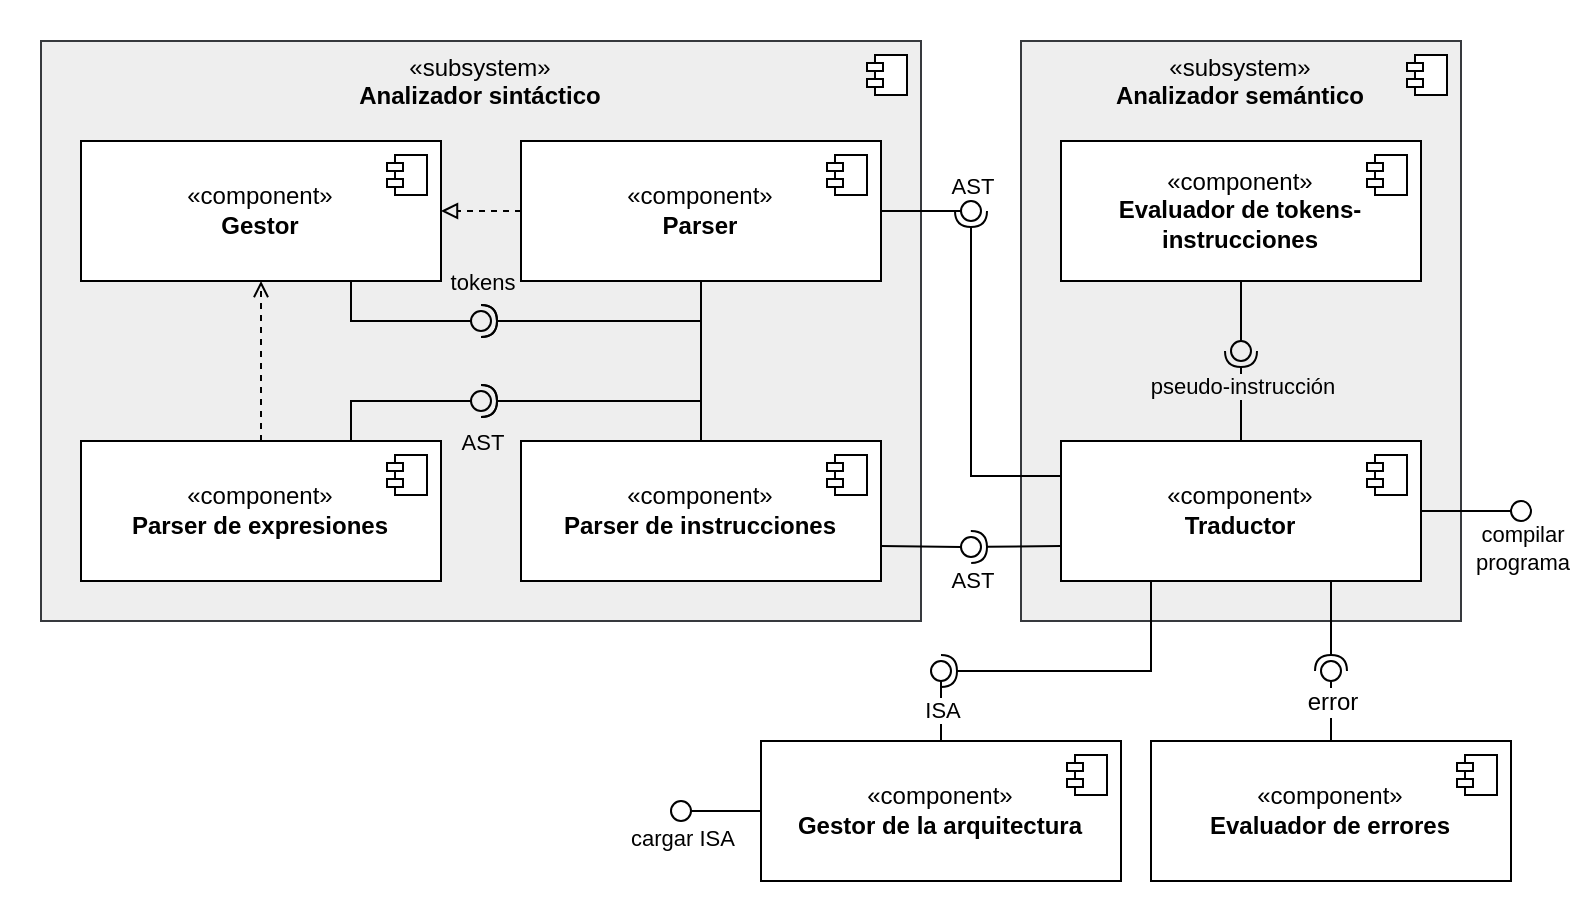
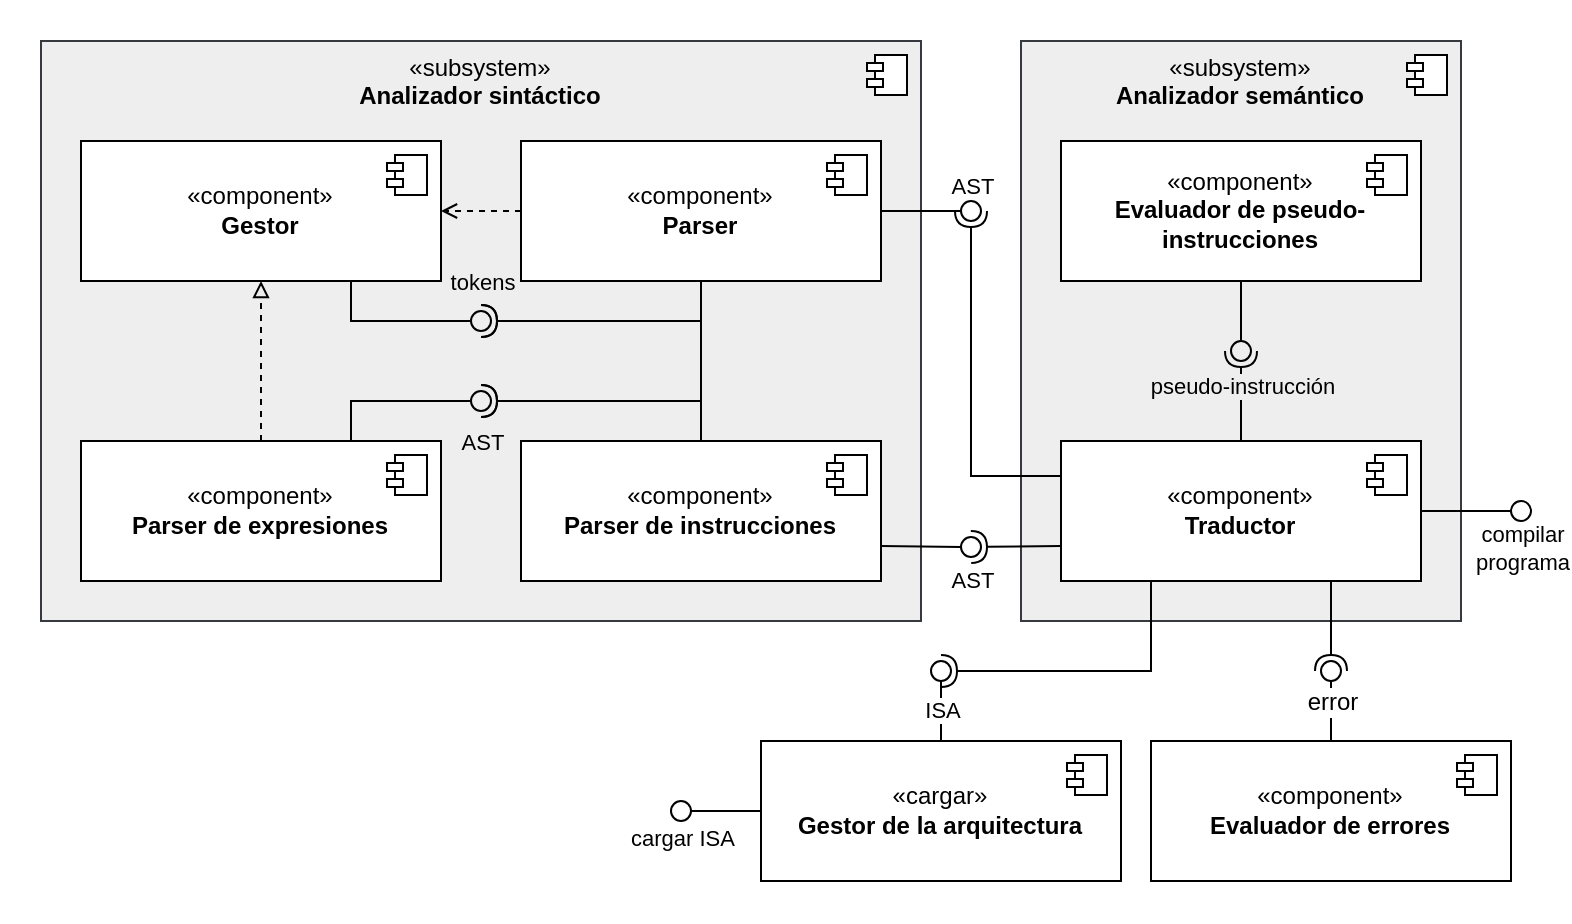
edge "«component» Parser" -> "«component» Gestor": arrowhead block -> open
node "«component» Evaluador de tokens-instrucciones": label "«component» Evaluador de tokens-instrucciones" -> "«component» Evaluador de pseudo-instrucciones"
edge "«component» Parser de expresiones" -> "«component» Gestor": arrowhead open -> block
node "«component» Gestor de la arquitectura": label "«component» Gestor de la arquitectura" -> "«cargar» Gestor de la arquitectura"
